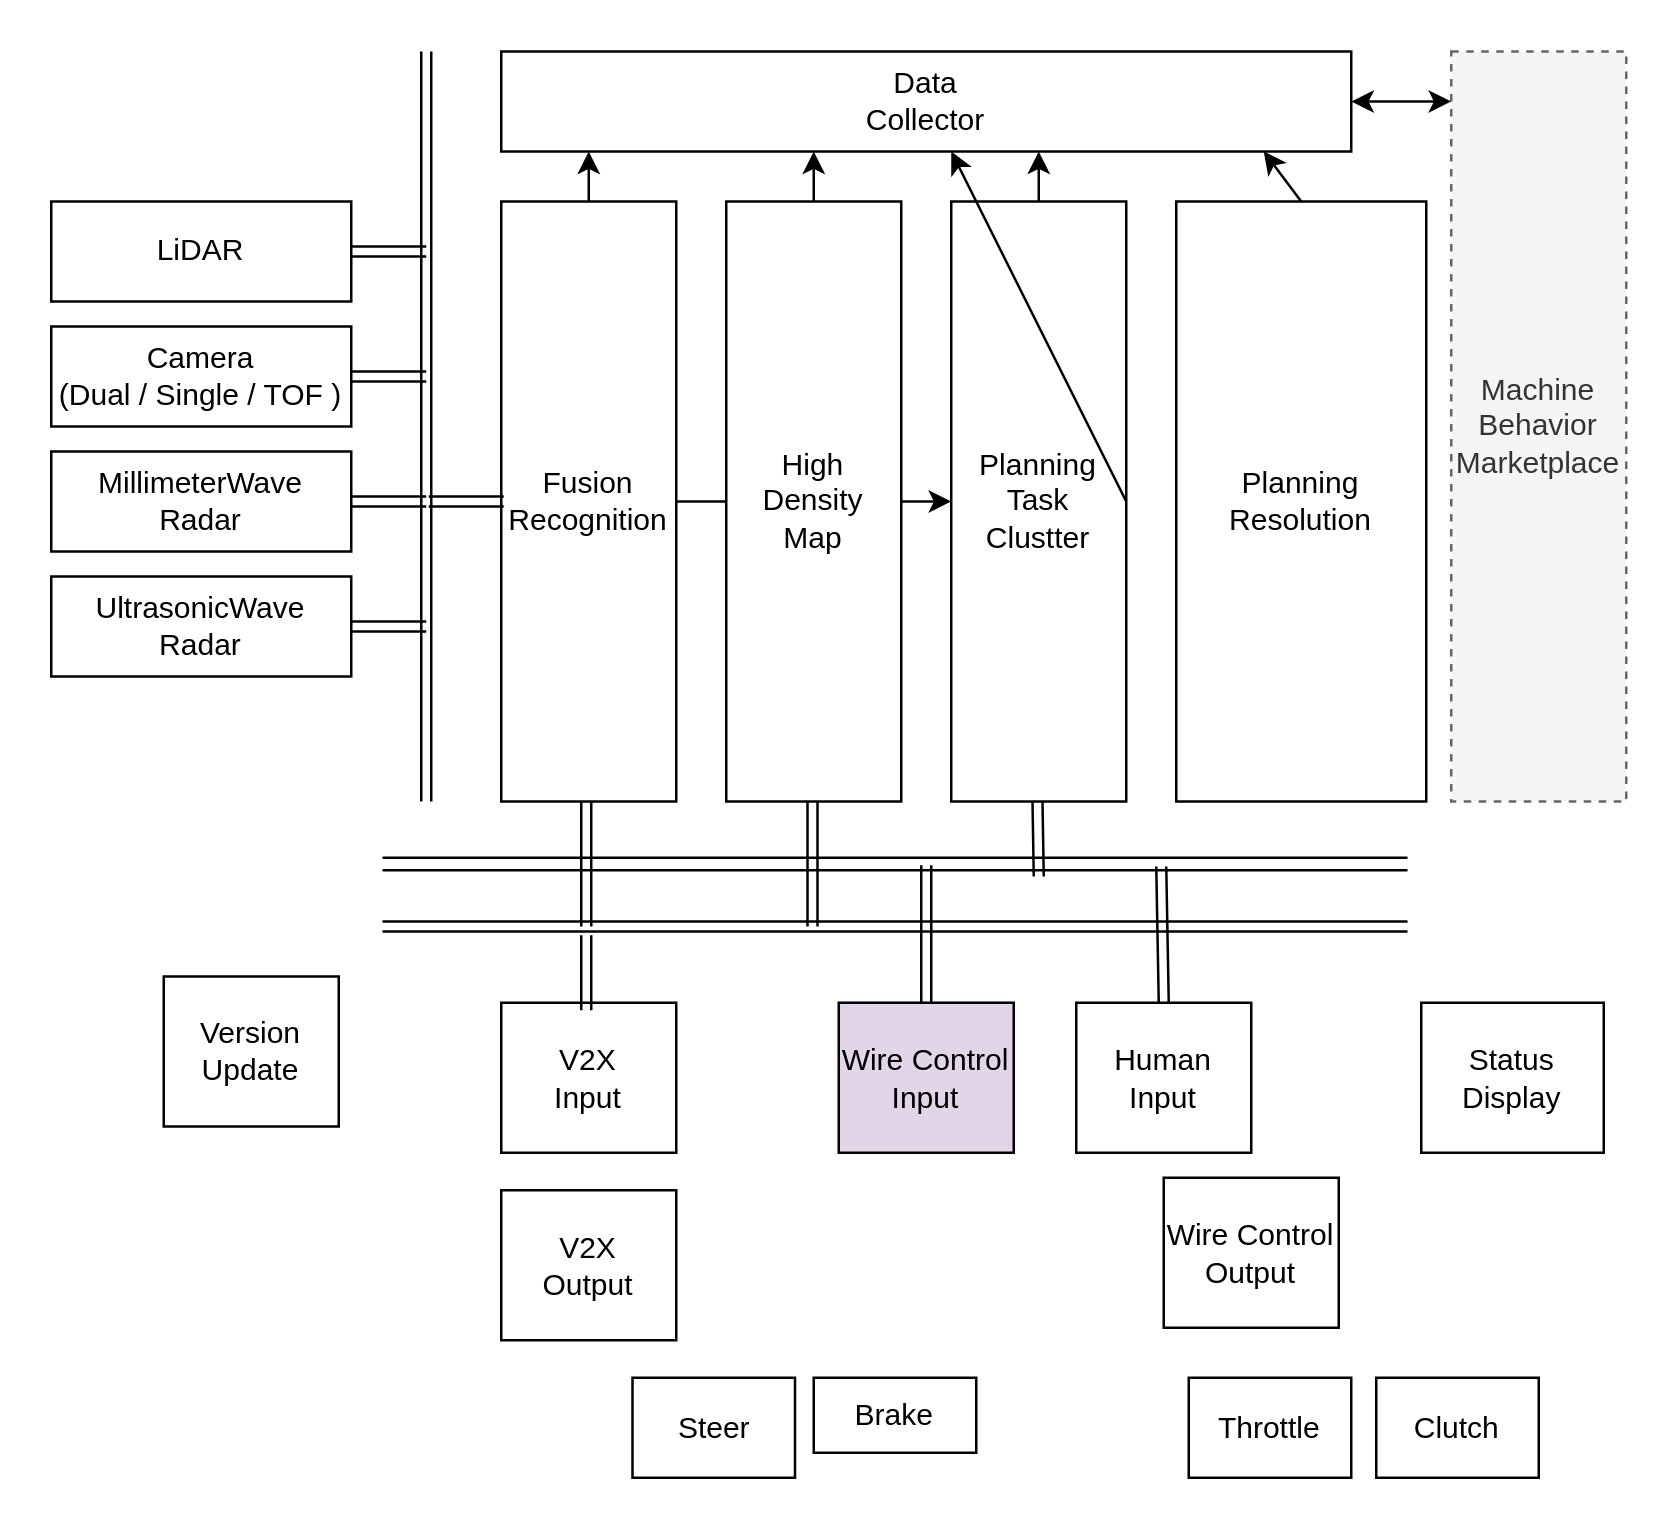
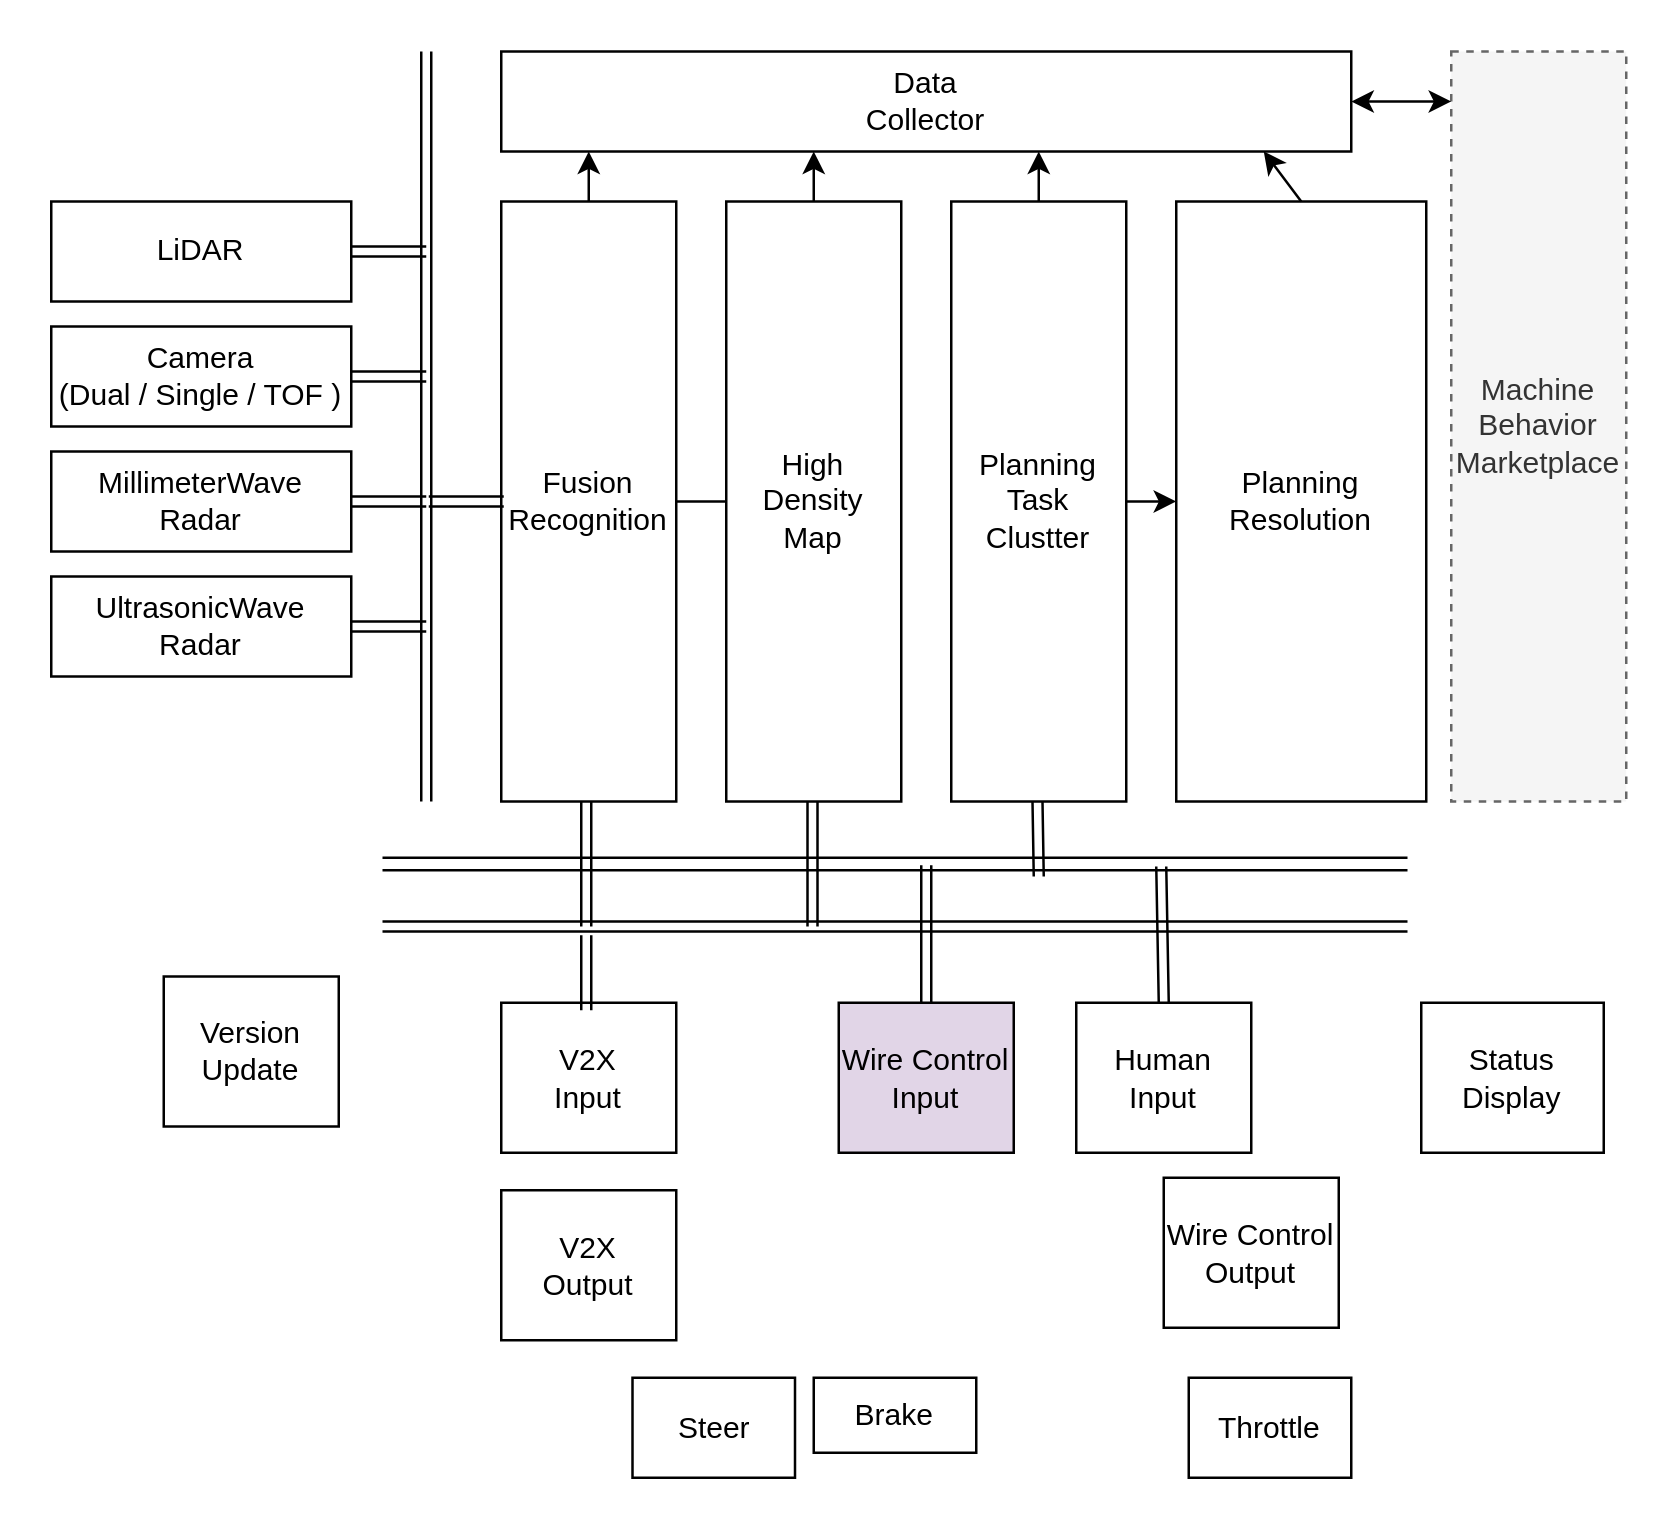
edge "Planning Task Clustter" -> "Data Collector": now "Planning Task Clustter" -> "Planning Resolution"
edge "High Density Map" -> "Planning Task Clustter": removed
node "Clutch": removed
